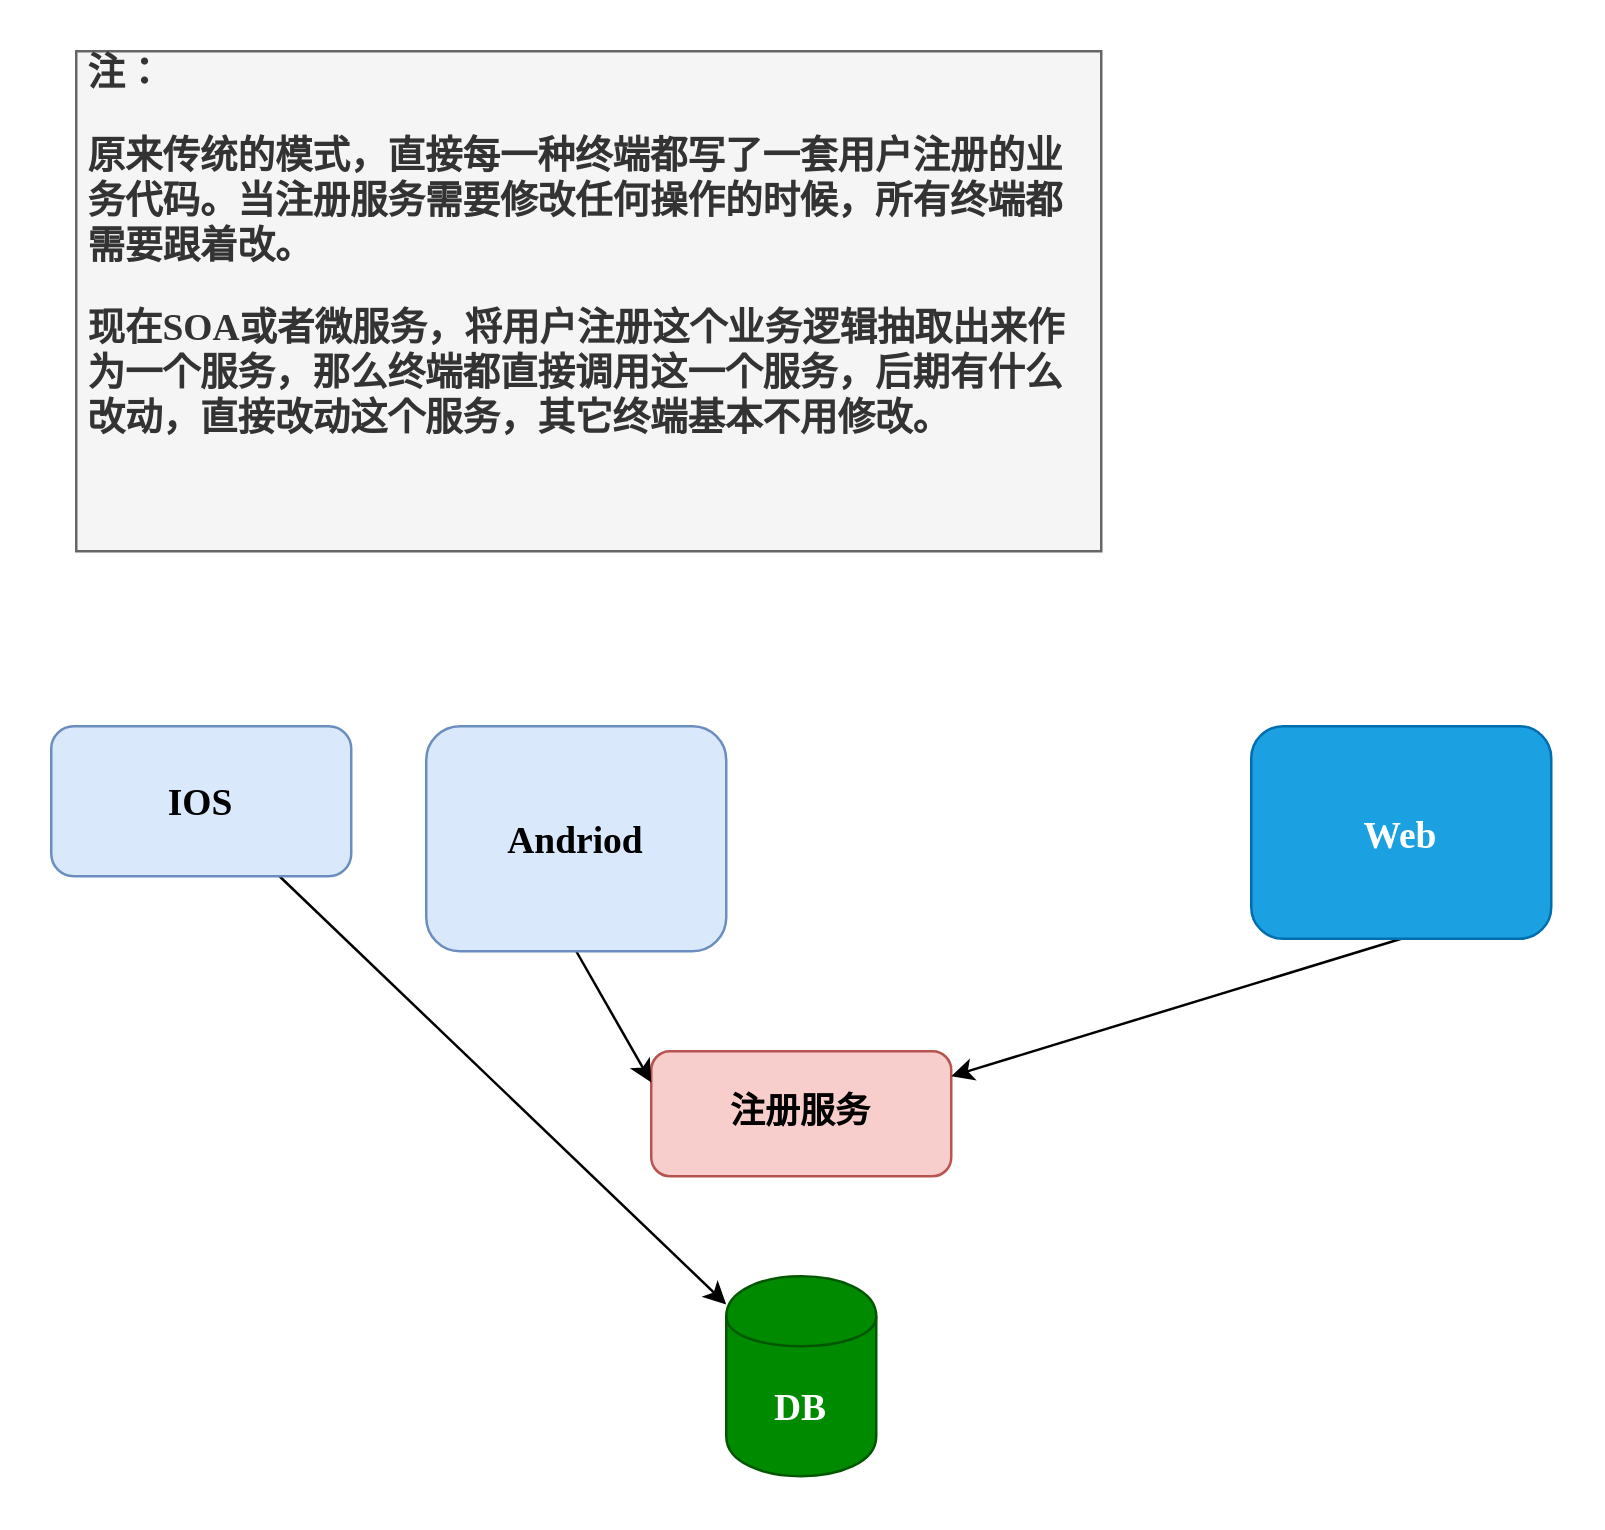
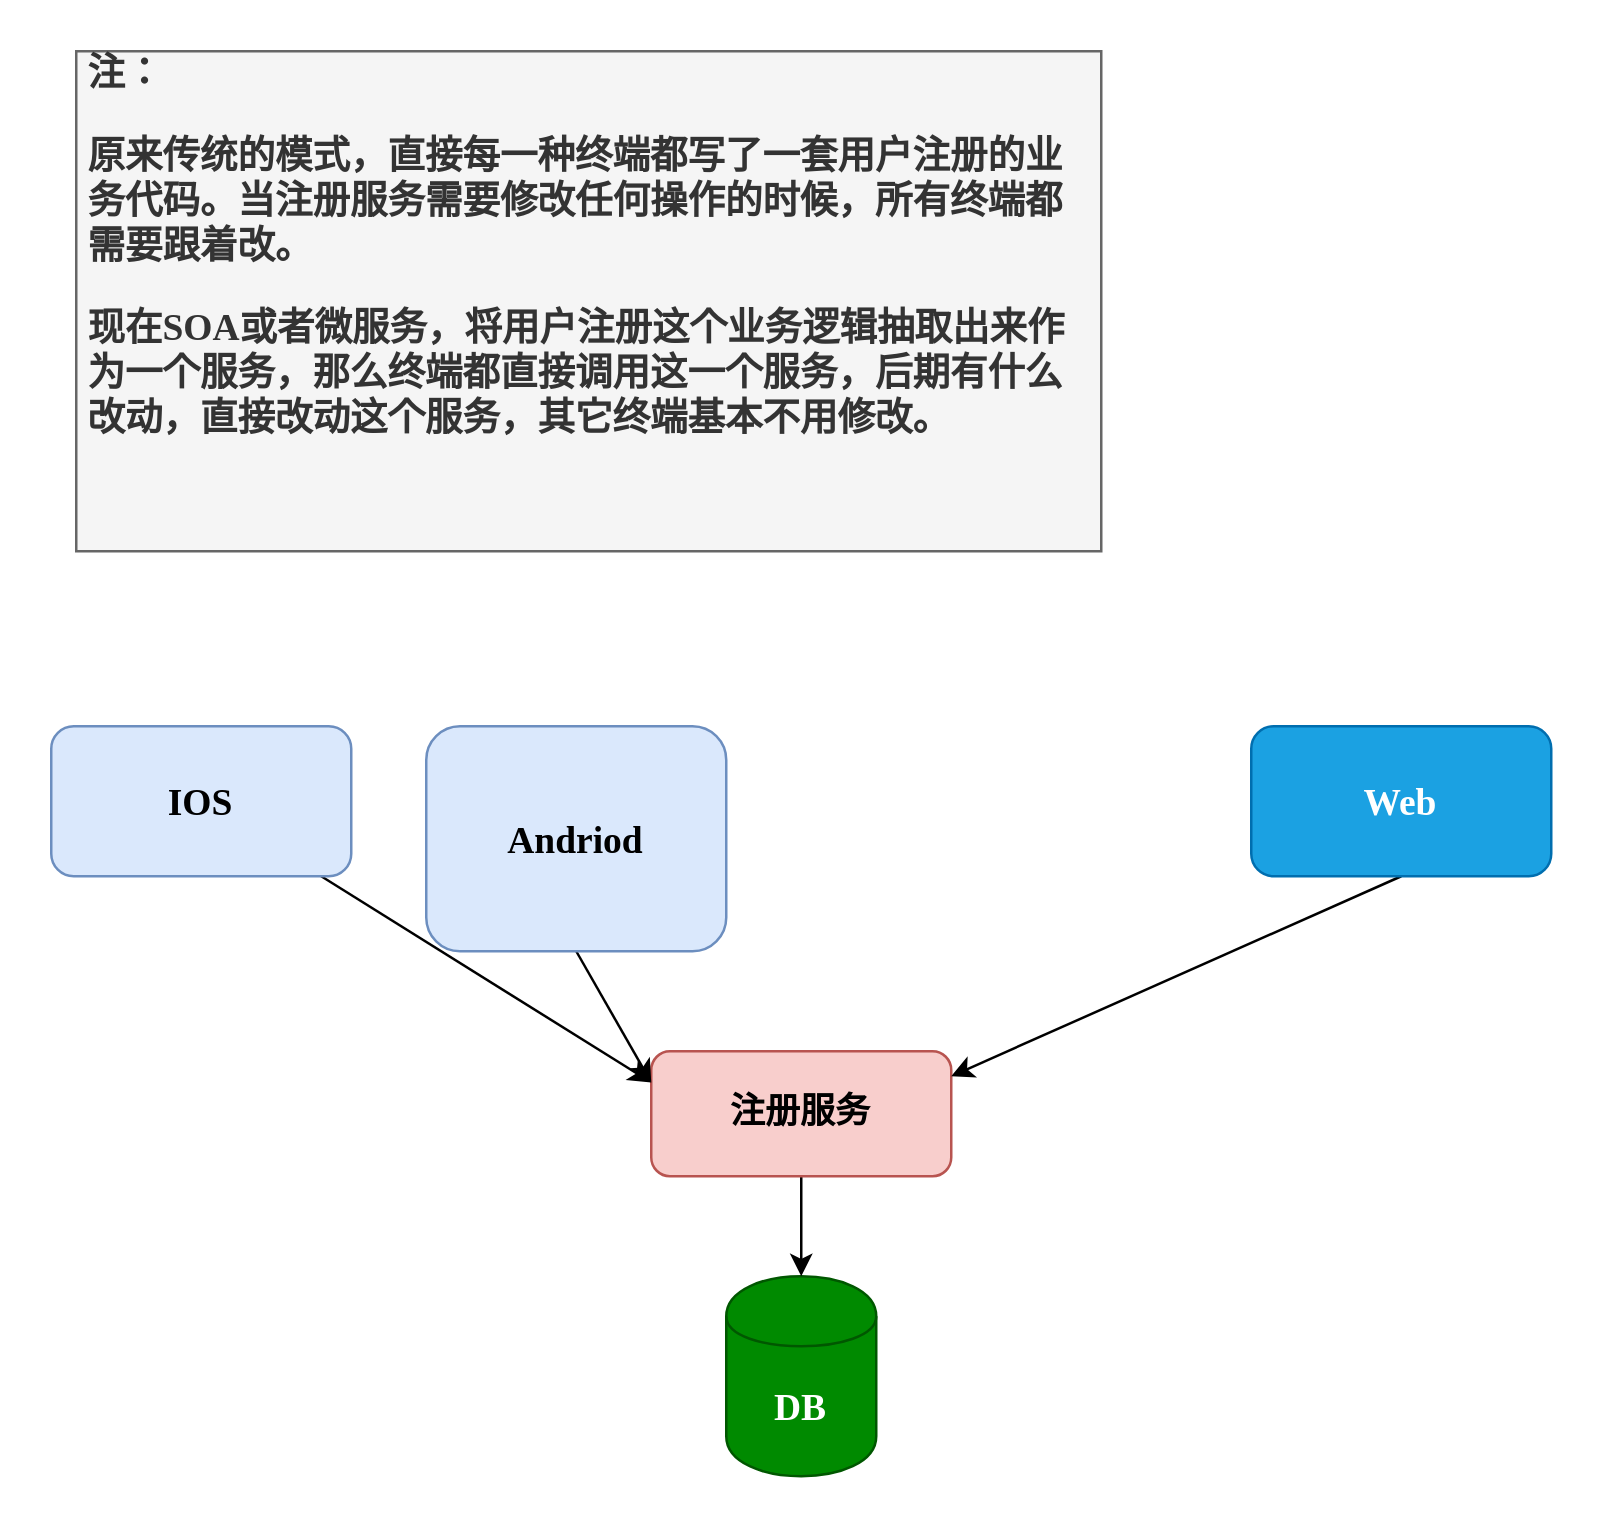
node "Web": size 300x213 -> 300x150
edge "IOS" -> "DB": now "IOS" -> "注册服务"
edge "注册服务" -> "DB": added
